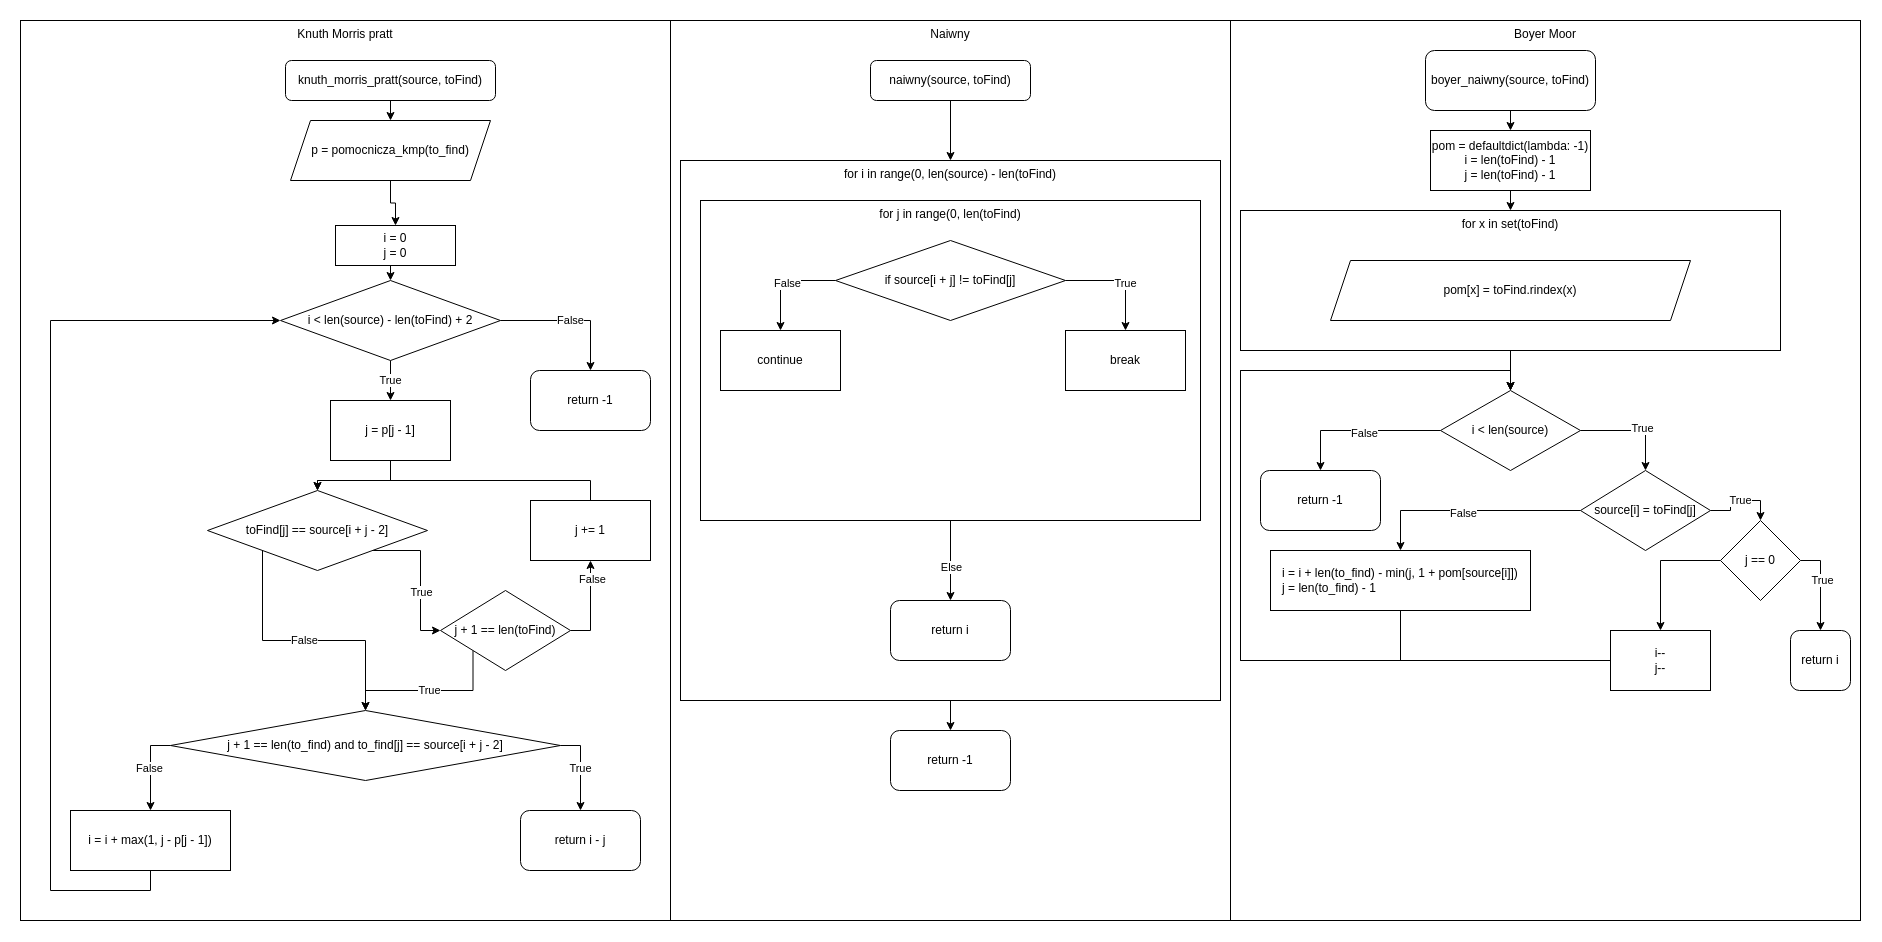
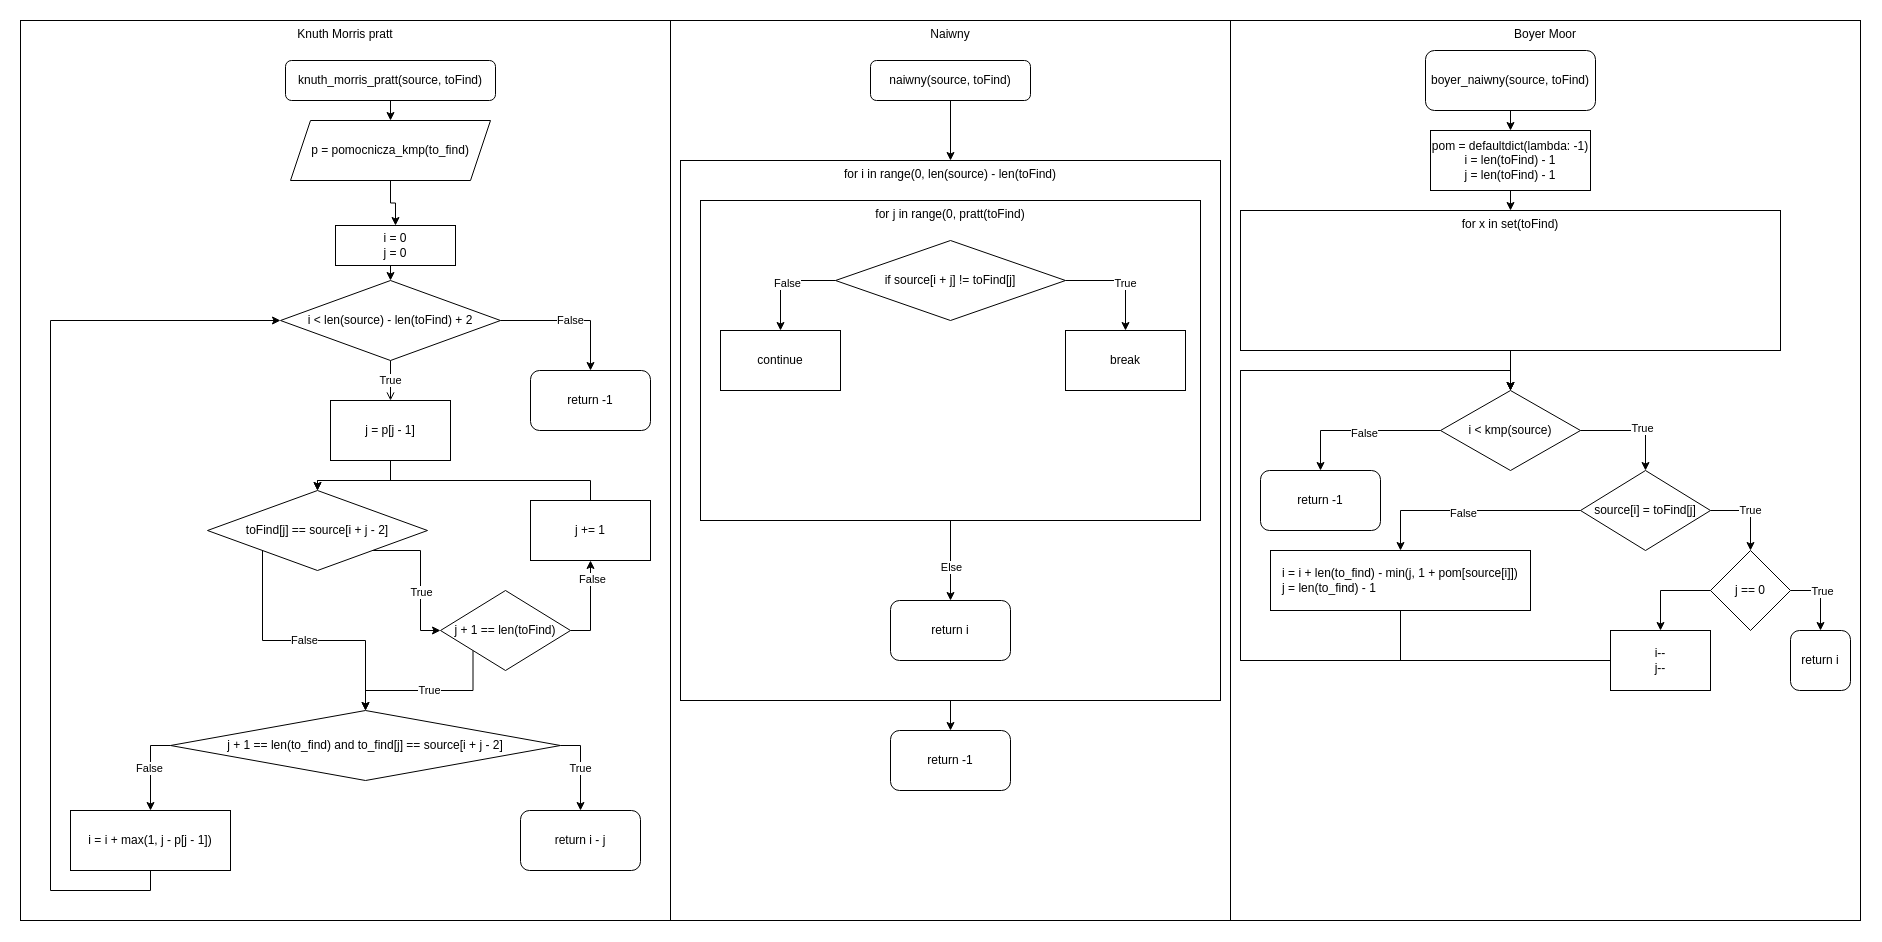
node "for j in range(0, len(toFind)": label "for j in range(0, len(toFind)" -> "for j in range(0, pratt(toFind)"
node "pom[x] = toFind.rindex(x)": removed
edge "i < len(source) - len(toFind) + 2" -> "j = p[j - 1]": arrowhead classic -> open
node "i < len(source)": label "i < len(source)" -> "i < kmp(source)"
node "j == 0": moved (1761, 561) -> (1751, 591)
